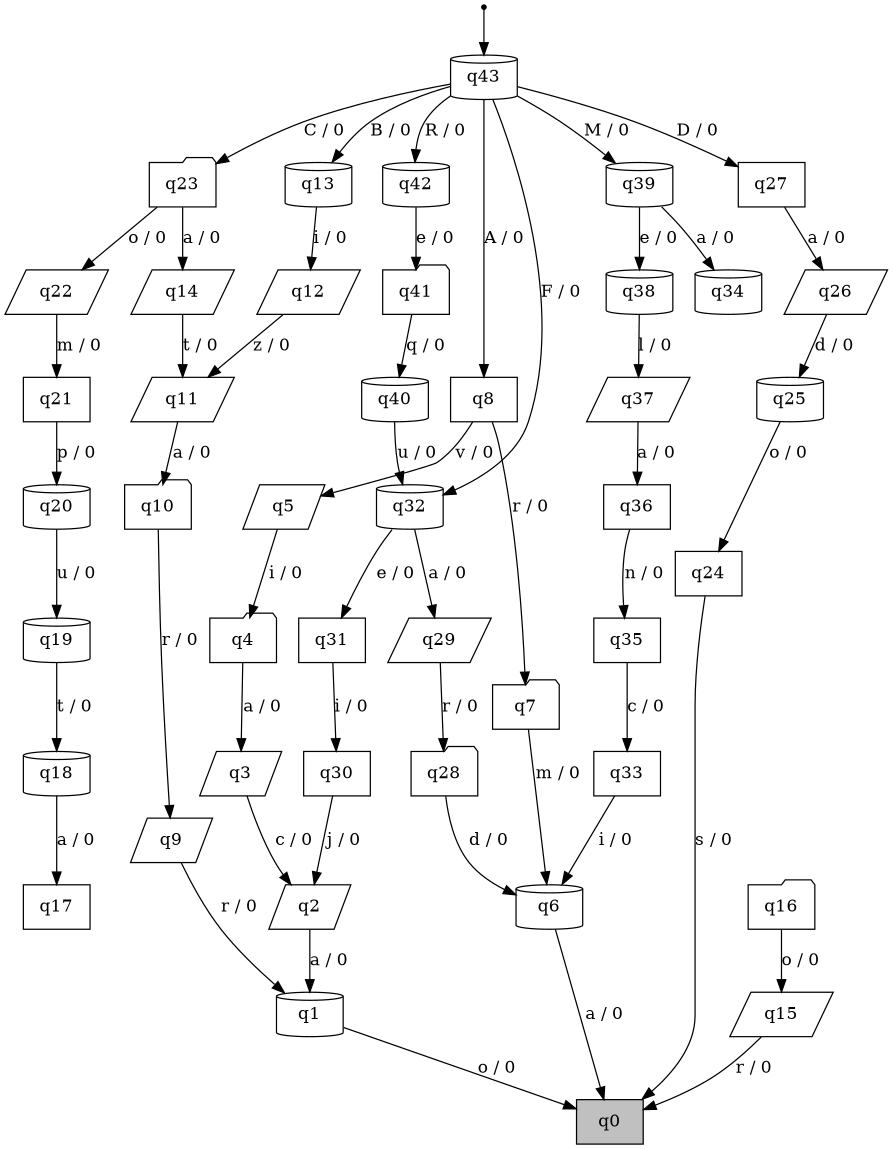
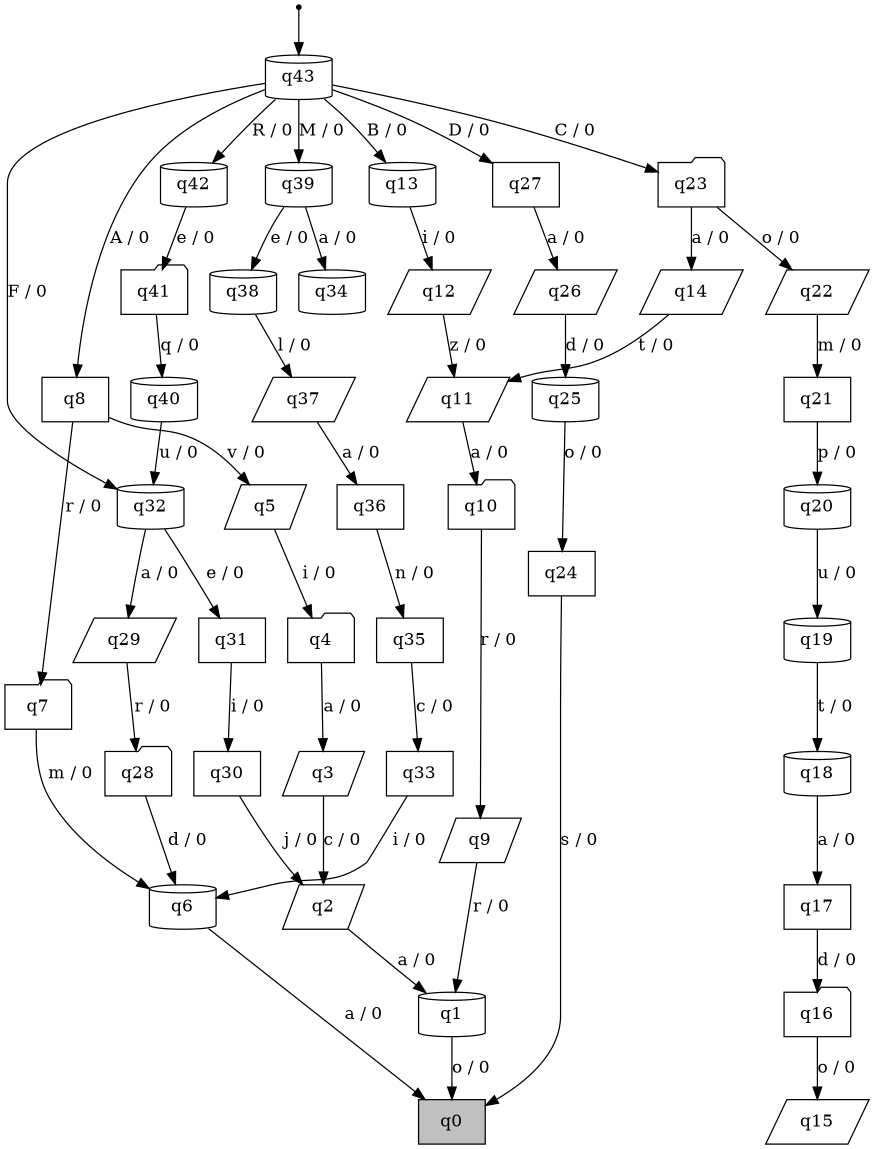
edge "q17" -> "q16": added, label "d / 0"
edge "q15" -> "q0": removed, label "r / 0"
